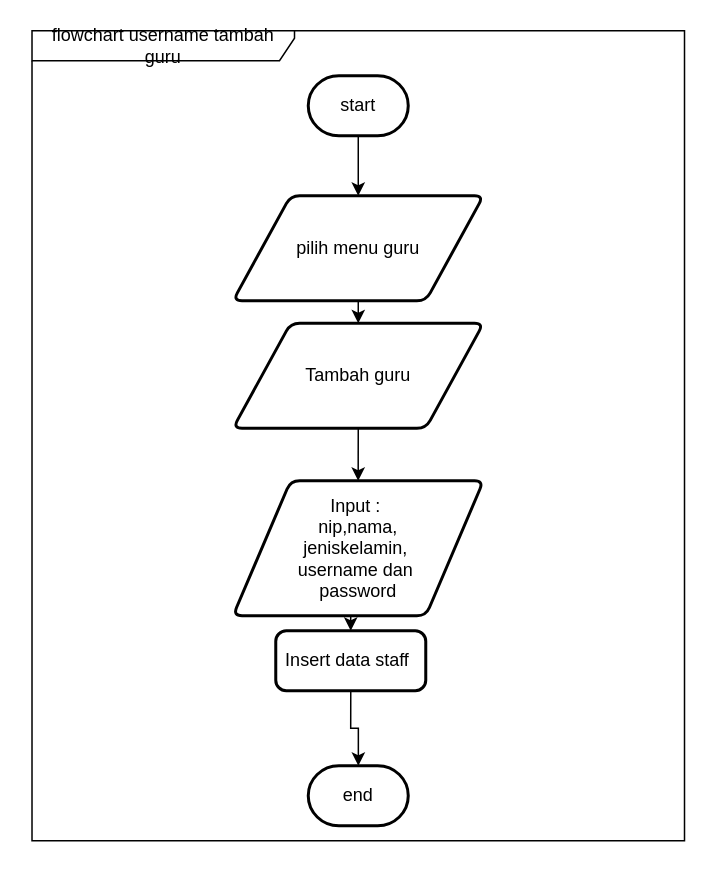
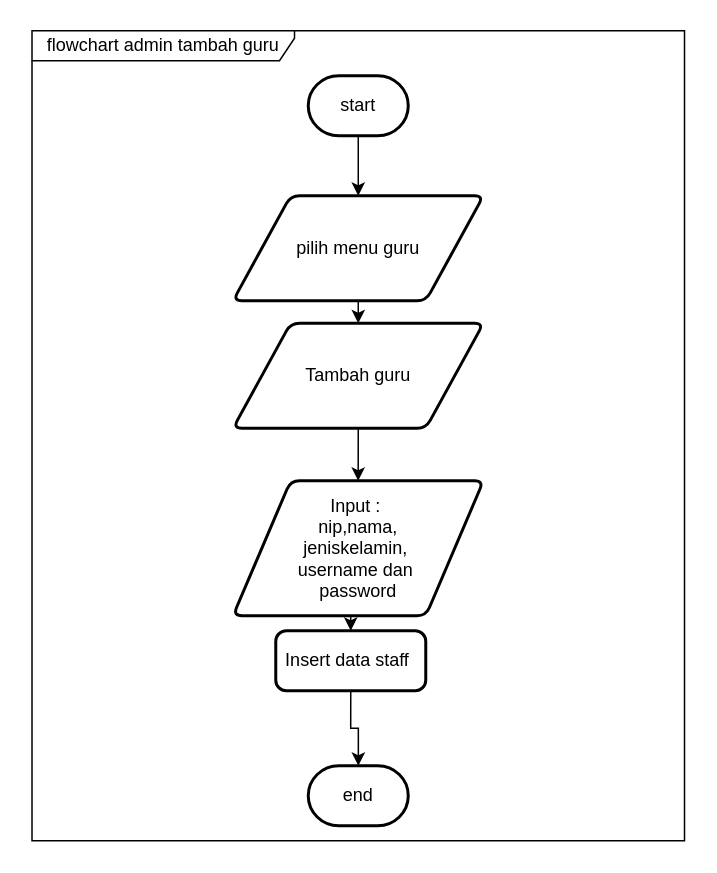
node "flowchart username tambah guru": label "flowchart username tambah guru" -> "flowchart admin tambah guru"
